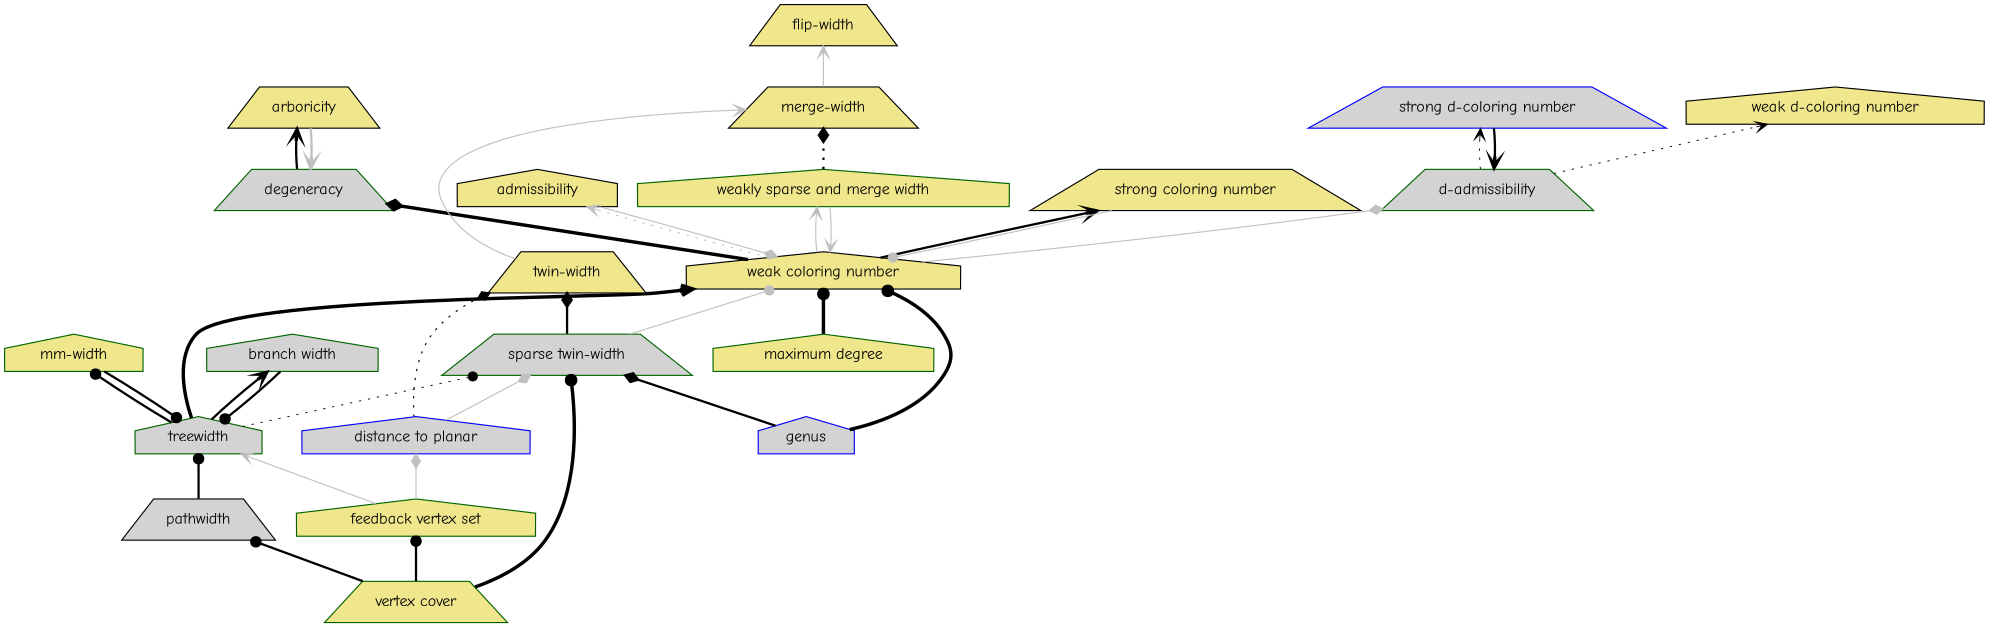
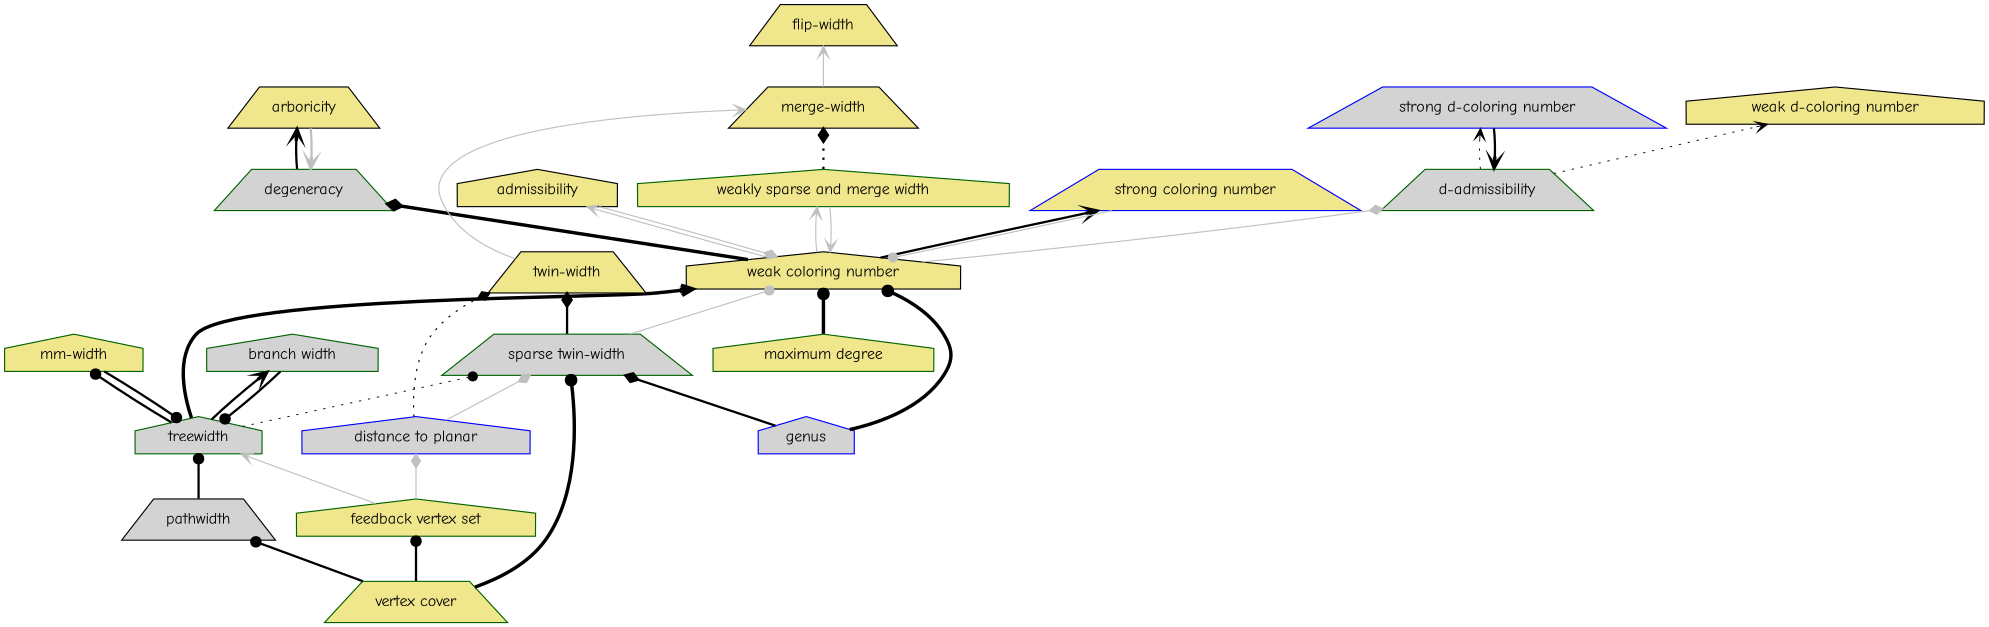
node "strong coloring number": color black -> blue
edge "weak coloring number" -> "admissibility": style dotted -> solid
